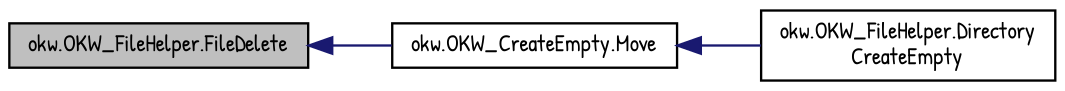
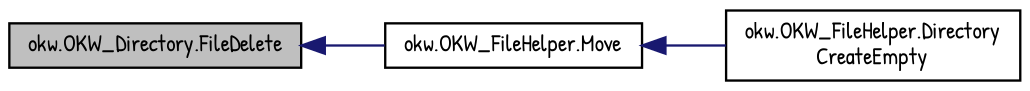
node "okw.OKW_FileHelper.FileDelete": label "okw.OKW_FileHelper.FileDelete" -> "okw.OKW_Directory.FileDelete"
node "okw.OKW_CreateEmpty.Move": label "okw.OKW_CreateEmpty.Move" -> "okw.OKW_FileHelper.Move"
